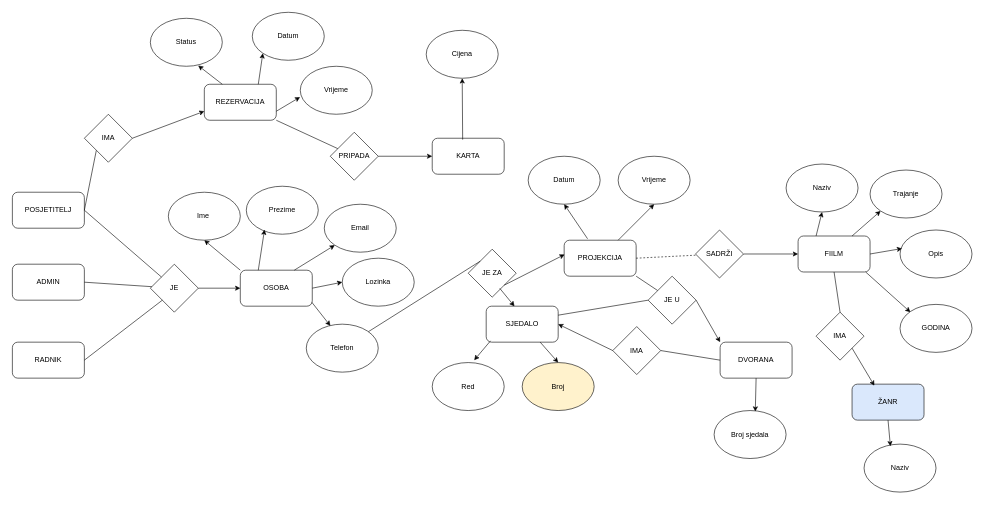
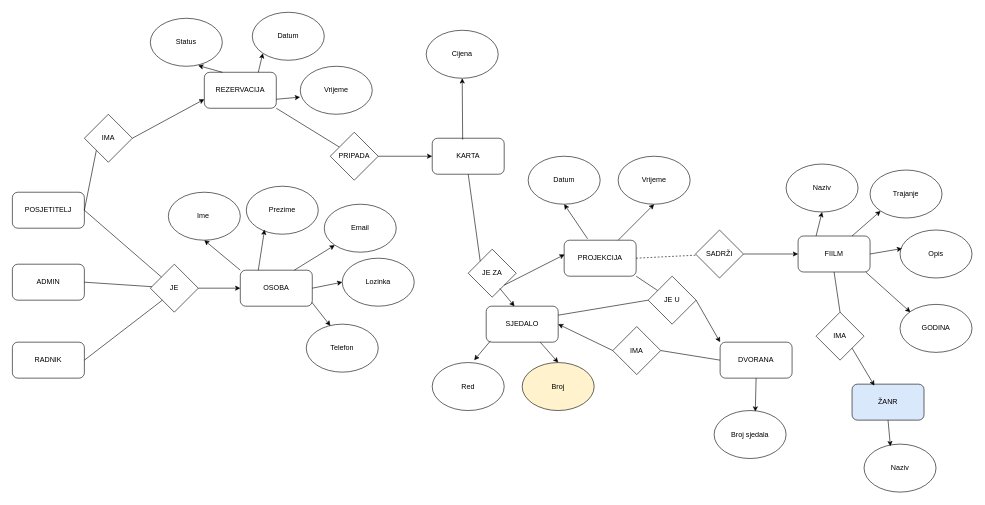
node "REZERVACIJA": moved (240, 102) -> (240, 90)
edge "JE ZA" -- "Telefon": now "JE ZA" -- "KARTA"
